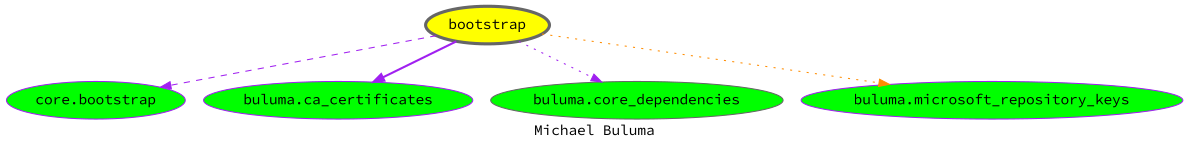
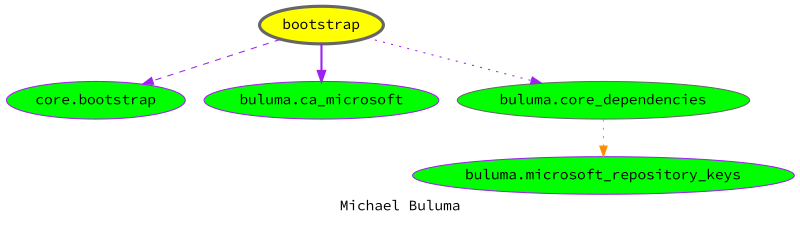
edge "bootstrap" -> "buluma.microsoft_repository_keys": now "buluma.core_dependencies" -> "buluma.microsoft_repository_keys"
node "buluma.ca_certificates": label "buluma.ca_certificates" -> "buluma.ca_microsoft"
